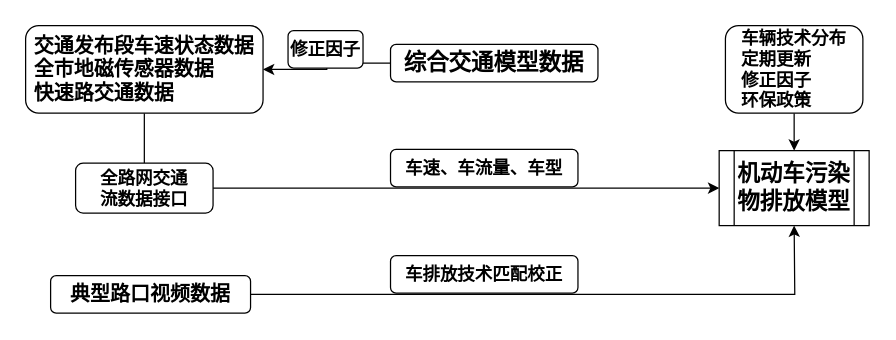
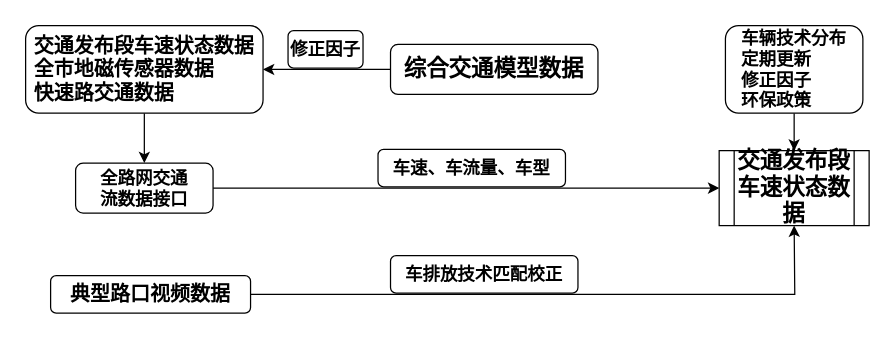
node "综合交通模型数据": size 208x38 -> 208x50
edge "交通发布段车速状态数据 全市地磁传感器数据 快速路交通数据" -- "全路网交通 流数据接口": arrowhead none -> classic
node "车速、车流量、车型": moved (484, 168) -> (472, 168)
node "机动车污染物排放模型": label "机动车污染物排放模型" -> "交通发布段车速状态数据"
